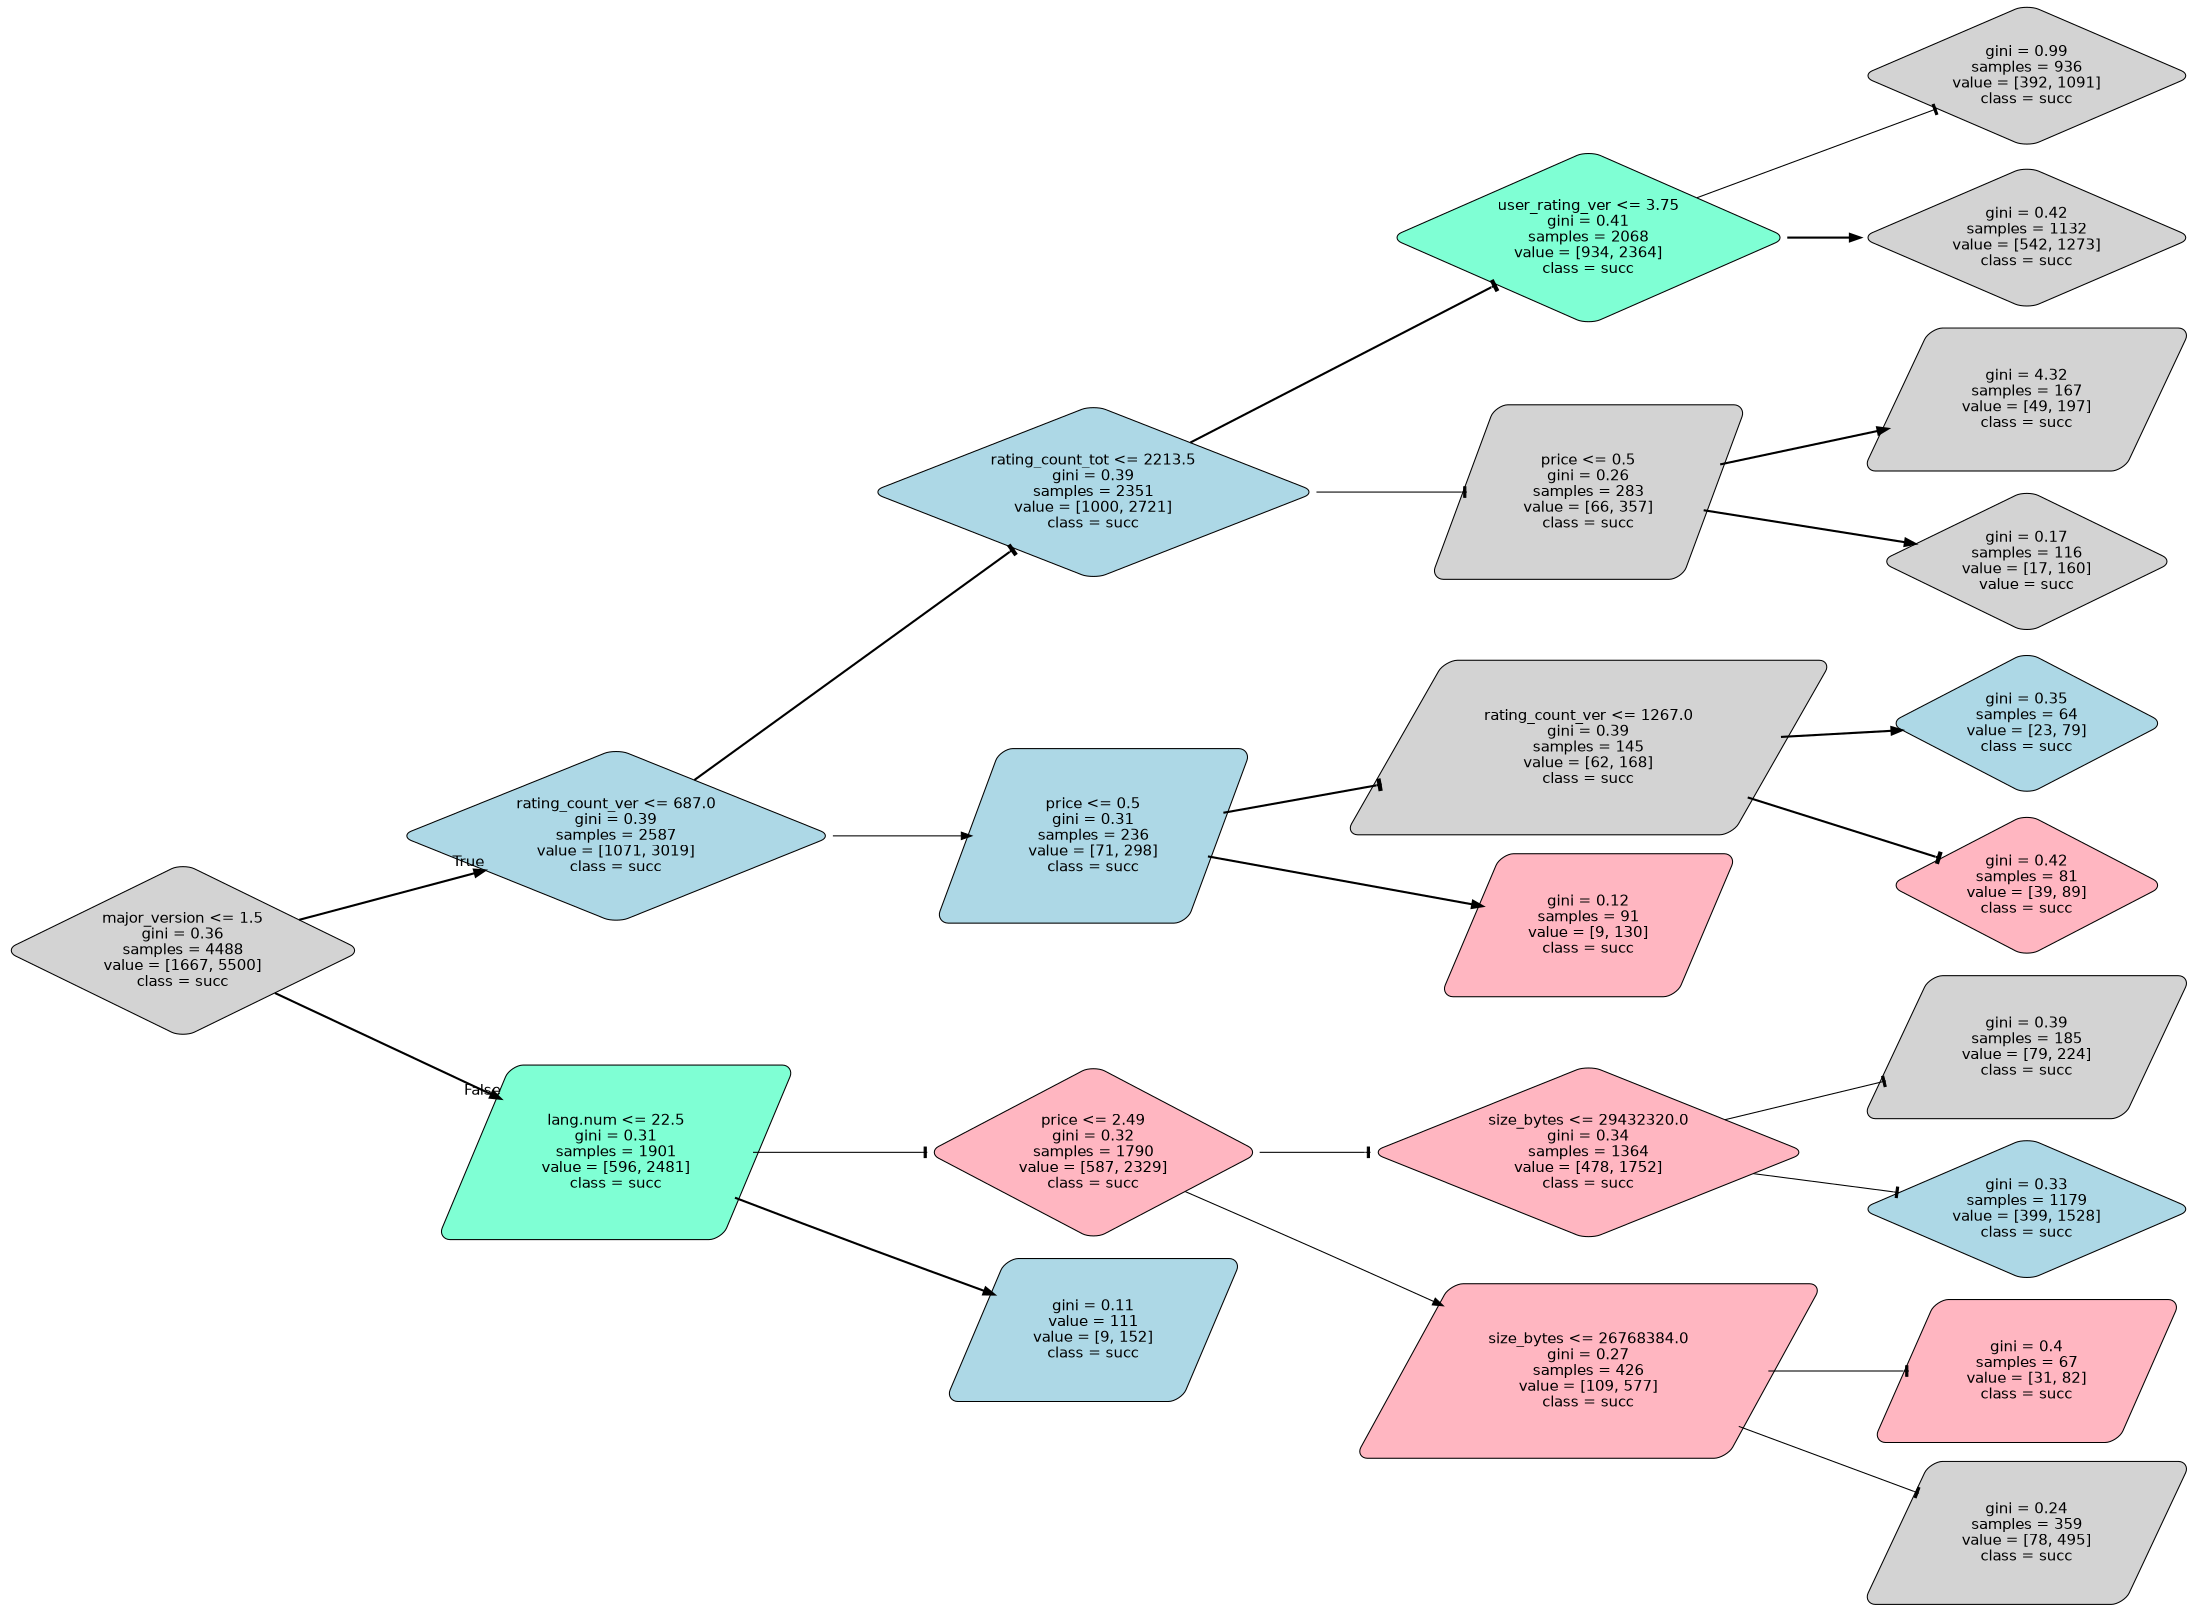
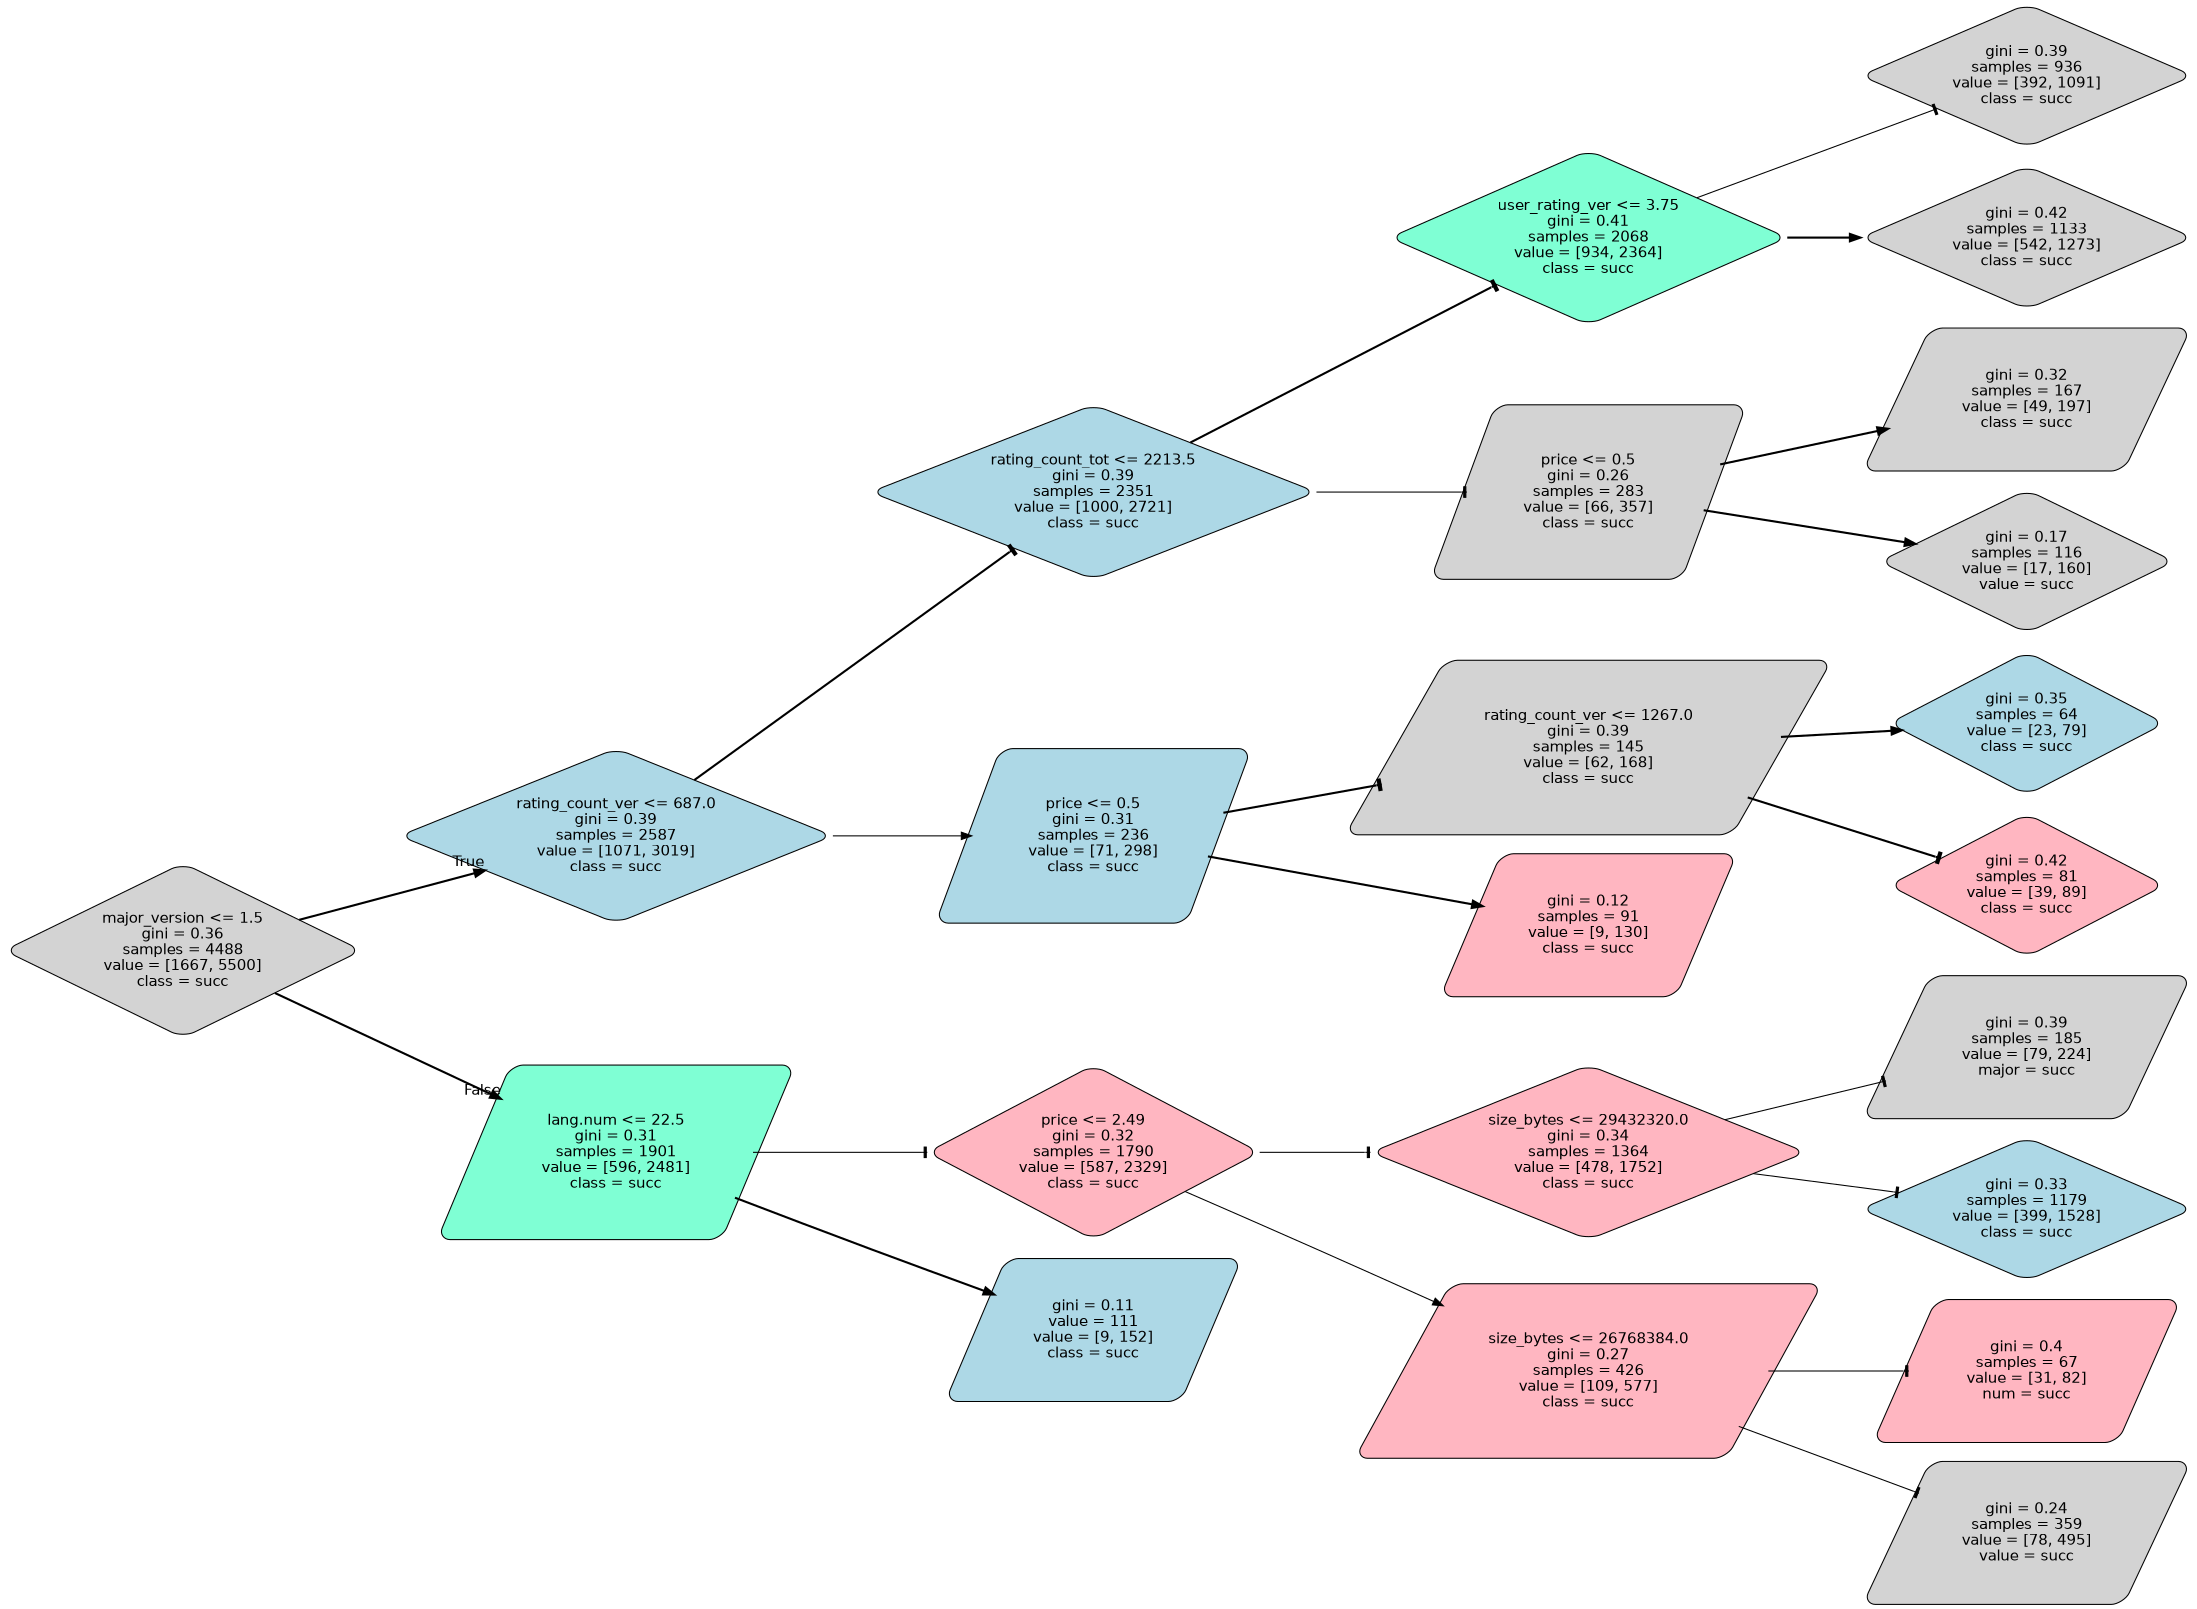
node "gini = 0.99 samples = 936 value = [392, 1091] class = succ": label "gini = 0.99 samples = 936 value = [392, 1091] class = succ" -> "gini = 0.39 samples = 936 value = [392, 1091] class = succ"
node "gini = 0.42 samples = 1132 value = [542, 1273] class = succ": label "gini = 0.42 samples = 1132 value = [542, 1273] class = succ" -> "gini = 0.42 samples = 1133 value = [542, 1273] class = succ"
node "gini = 4.32 samples = 167 value = [49, 197] class = succ": label "gini = 4.32 samples = 167 value = [49, 197] class = succ" -> "gini = 0.32 samples = 167 value = [49, 197] class = succ"
node "gini = 0.39 samples = 185 value = [79, 224] class = succ": label "gini = 0.39 samples = 185 value = [79, 224] class = succ" -> "gini = 0.39 samples = 185 value = [79, 224] major = succ"
node "gini = 0.4 samples = 67 value = [31, 82] class = succ": label "gini = 0.4 samples = 67 value = [31, 82] class = succ" -> "gini = 0.4 samples = 67 value = [31, 82] num = succ"
node "gini = 0.24 samples = 359 value = [78, 495] class = succ": label "gini = 0.24 samples = 359 value = [78, 495] class = succ" -> "gini = 0.24 samples = 359 value = [78, 495] value = succ"
